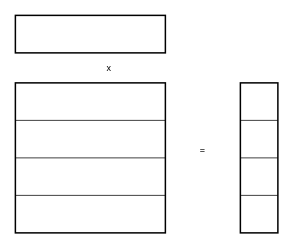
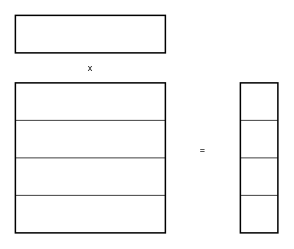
node "x": moved (109, 68) -> (90, 68)
